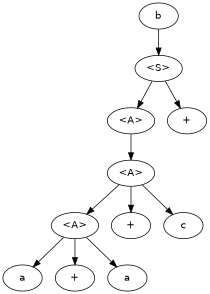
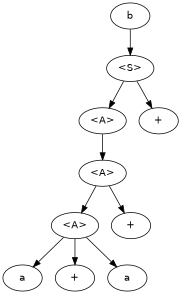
node "c": removed
